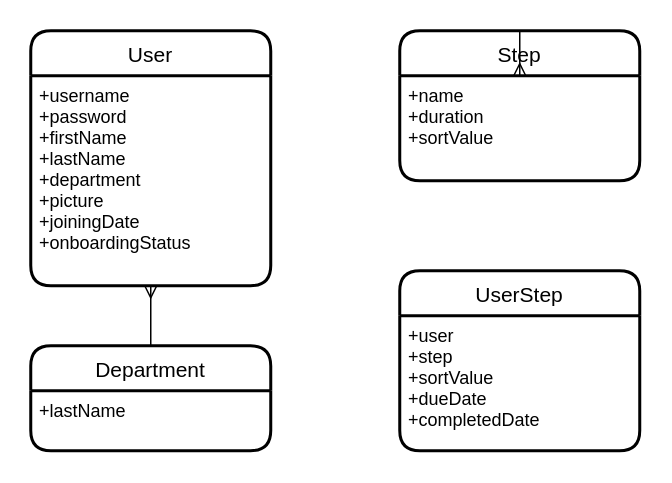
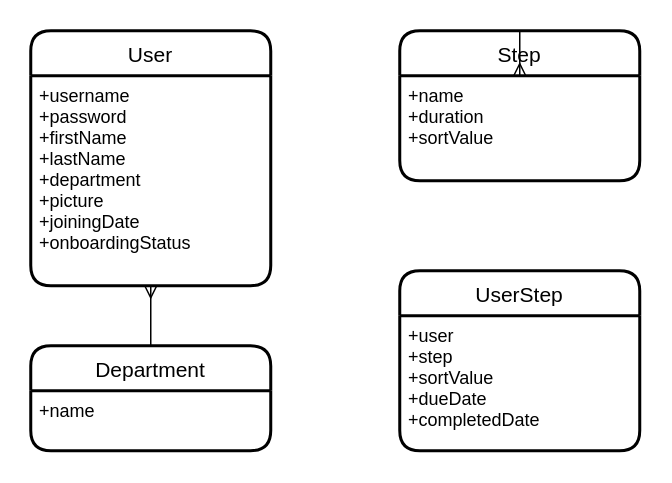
node "+lastName": label "+lastName" -> "+name"
